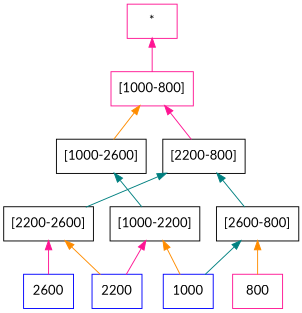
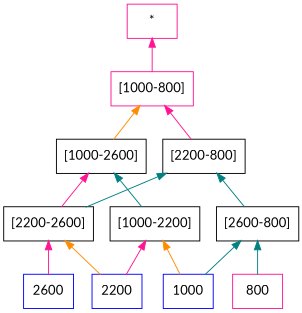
edge "[2200-2600]" -> "[1000-2600]": added
edge "800" -> "[2600-800]": color darkorange -> teal
